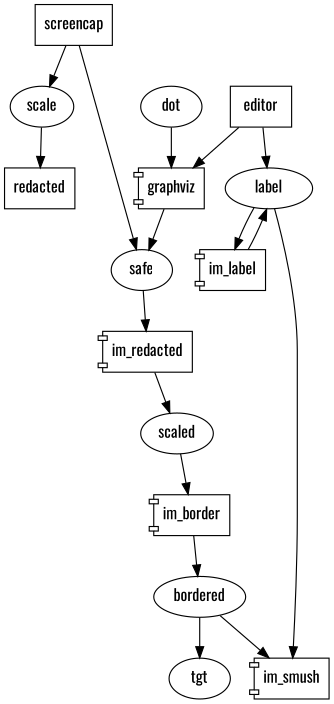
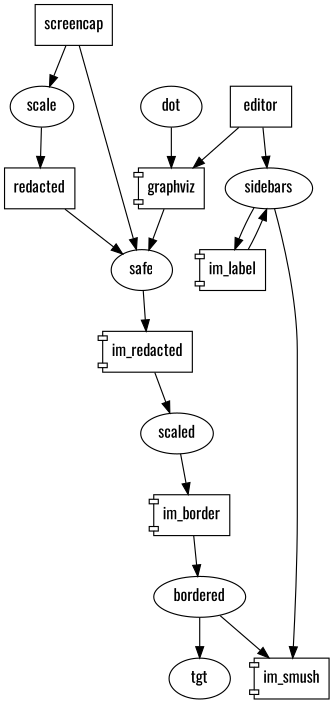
node "label": label "label" -> "sidebars"
edge "redacted" -> "safe": added
